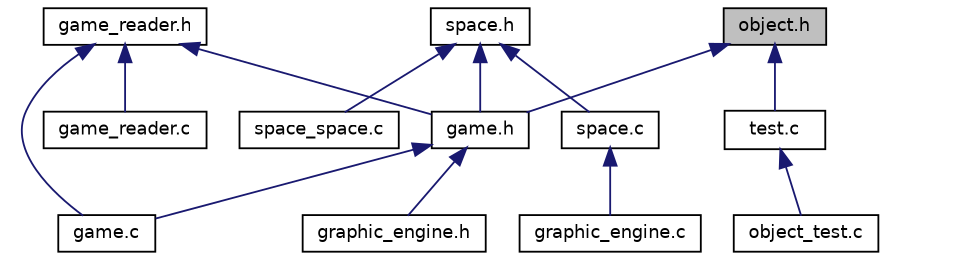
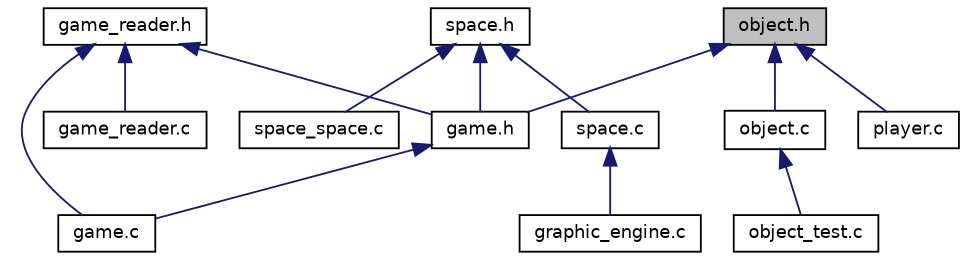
node "test.c": label "test.c" -> "object.c"
node "player.c": added
node "graphic_engine.h": removed
